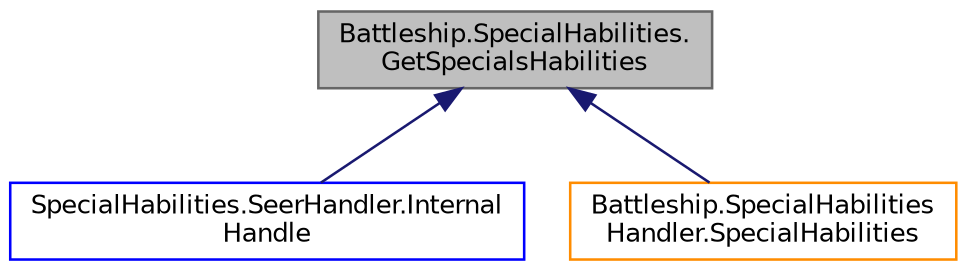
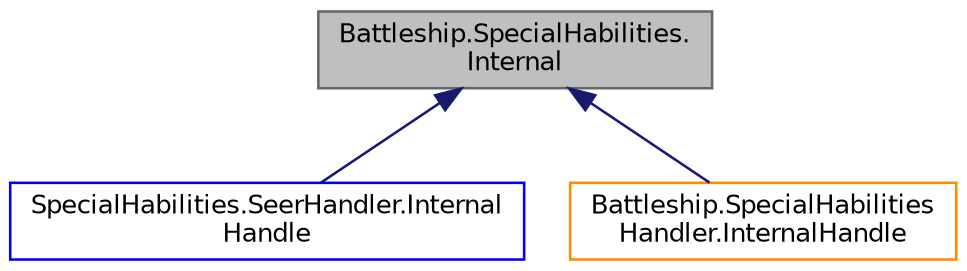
node "Battleship.SpecialHabilities. GetSpecialsHabilities": label "Battleship.SpecialHabilities. GetSpecialsHabilities" -> "Battleship.SpecialHabilities. Internal"
node "Battleship.SpecialHabilities Handler.SpecialHabilities": label "Battleship.SpecialHabilities Handler.SpecialHabilities" -> "Battleship.SpecialHabilities Handler.InternalHandle"
